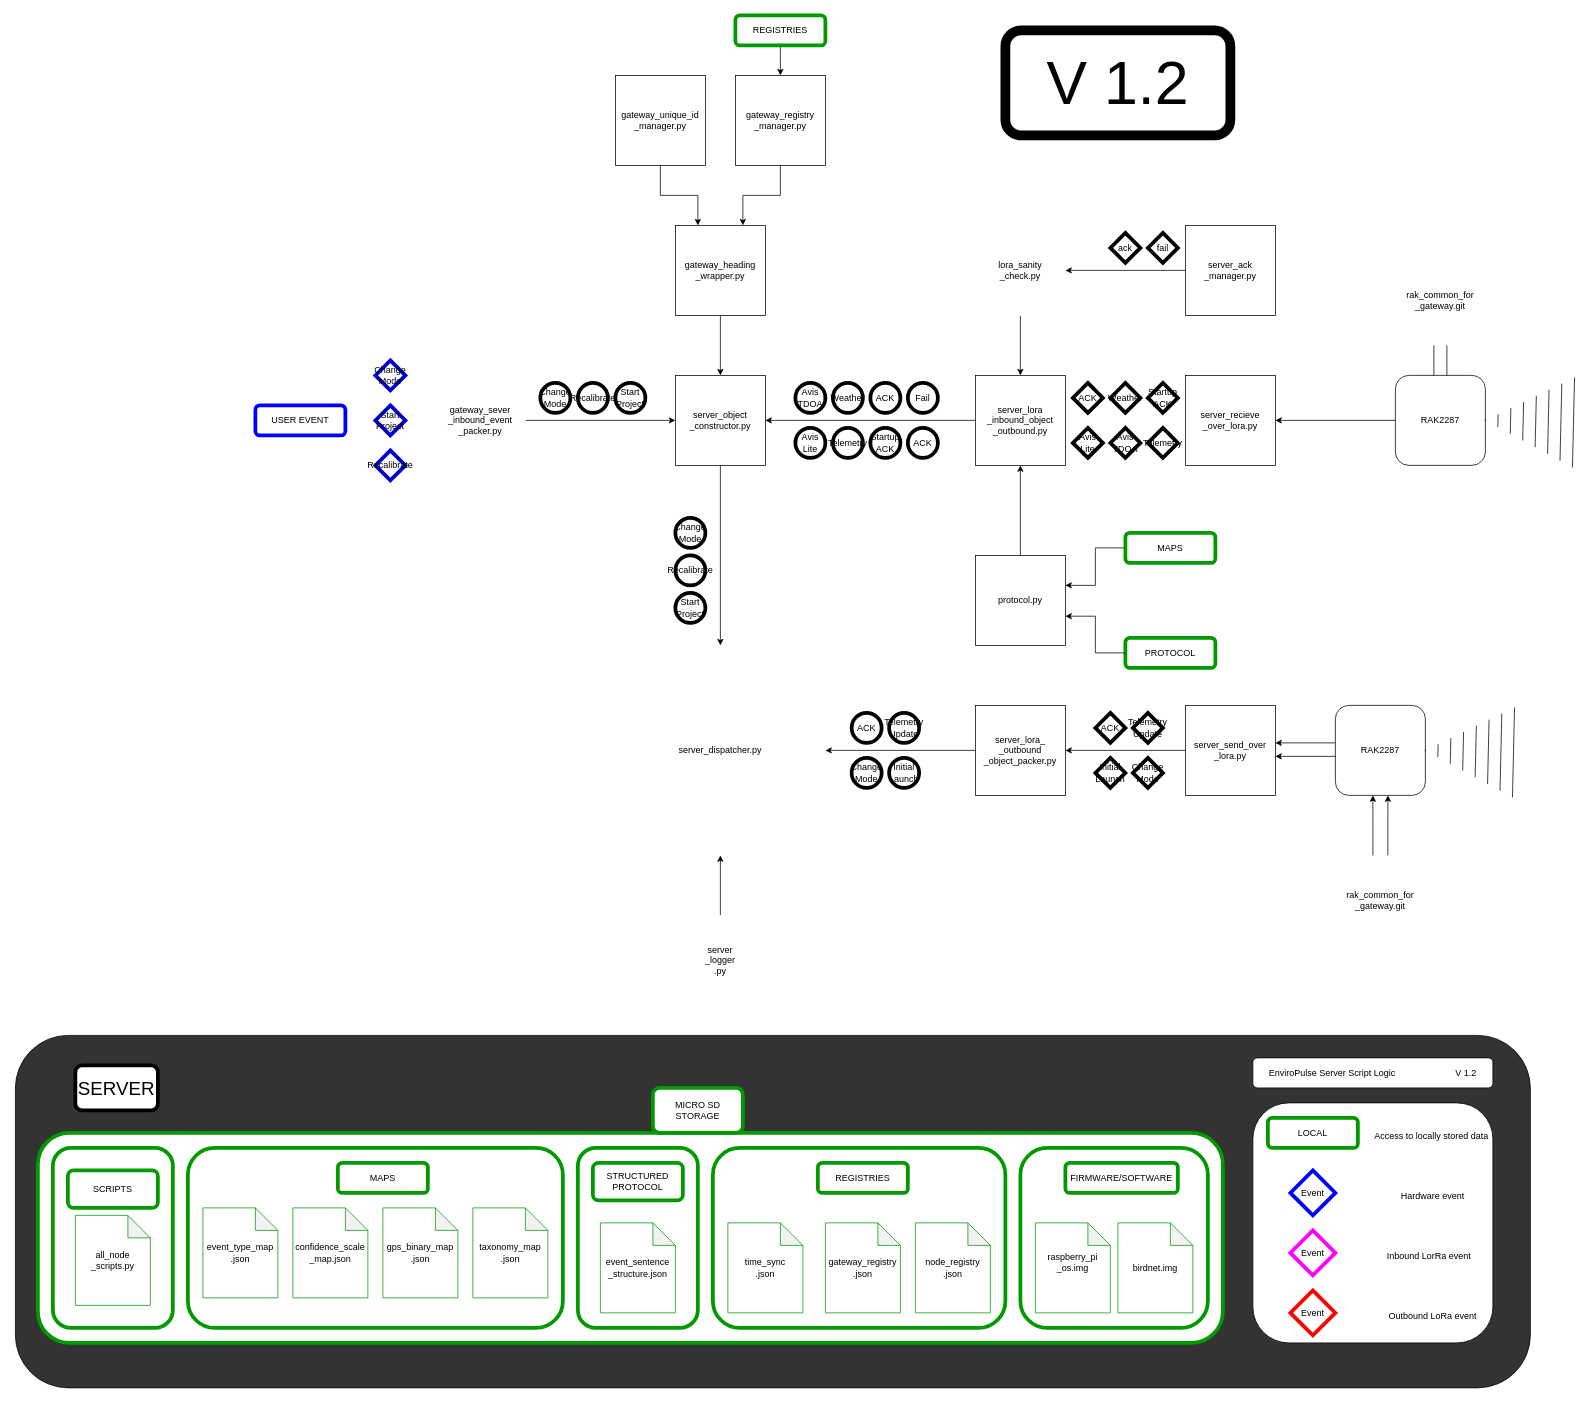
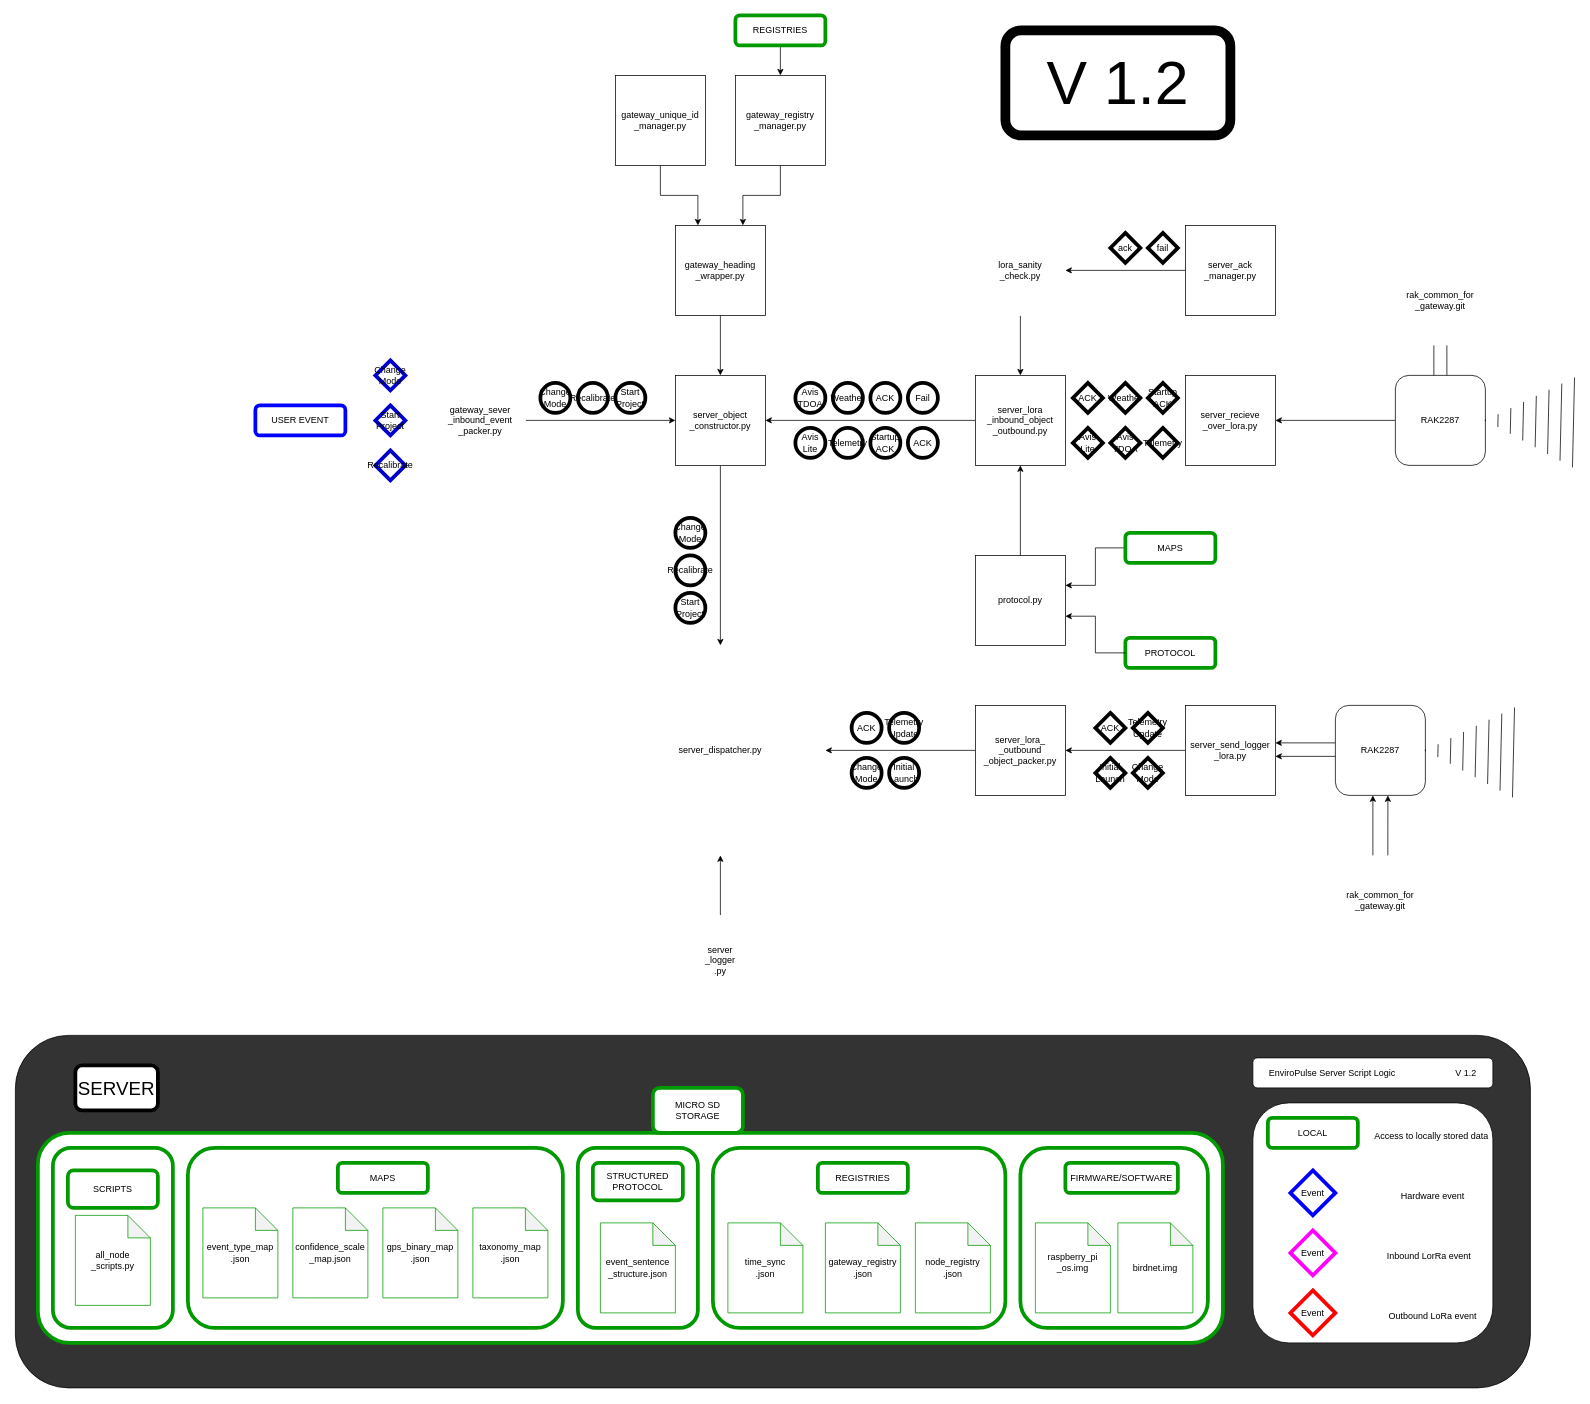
node "server_send_over _lora.py": label "server_send_over _lora.py" -> "server_send_logger _lora.py"
